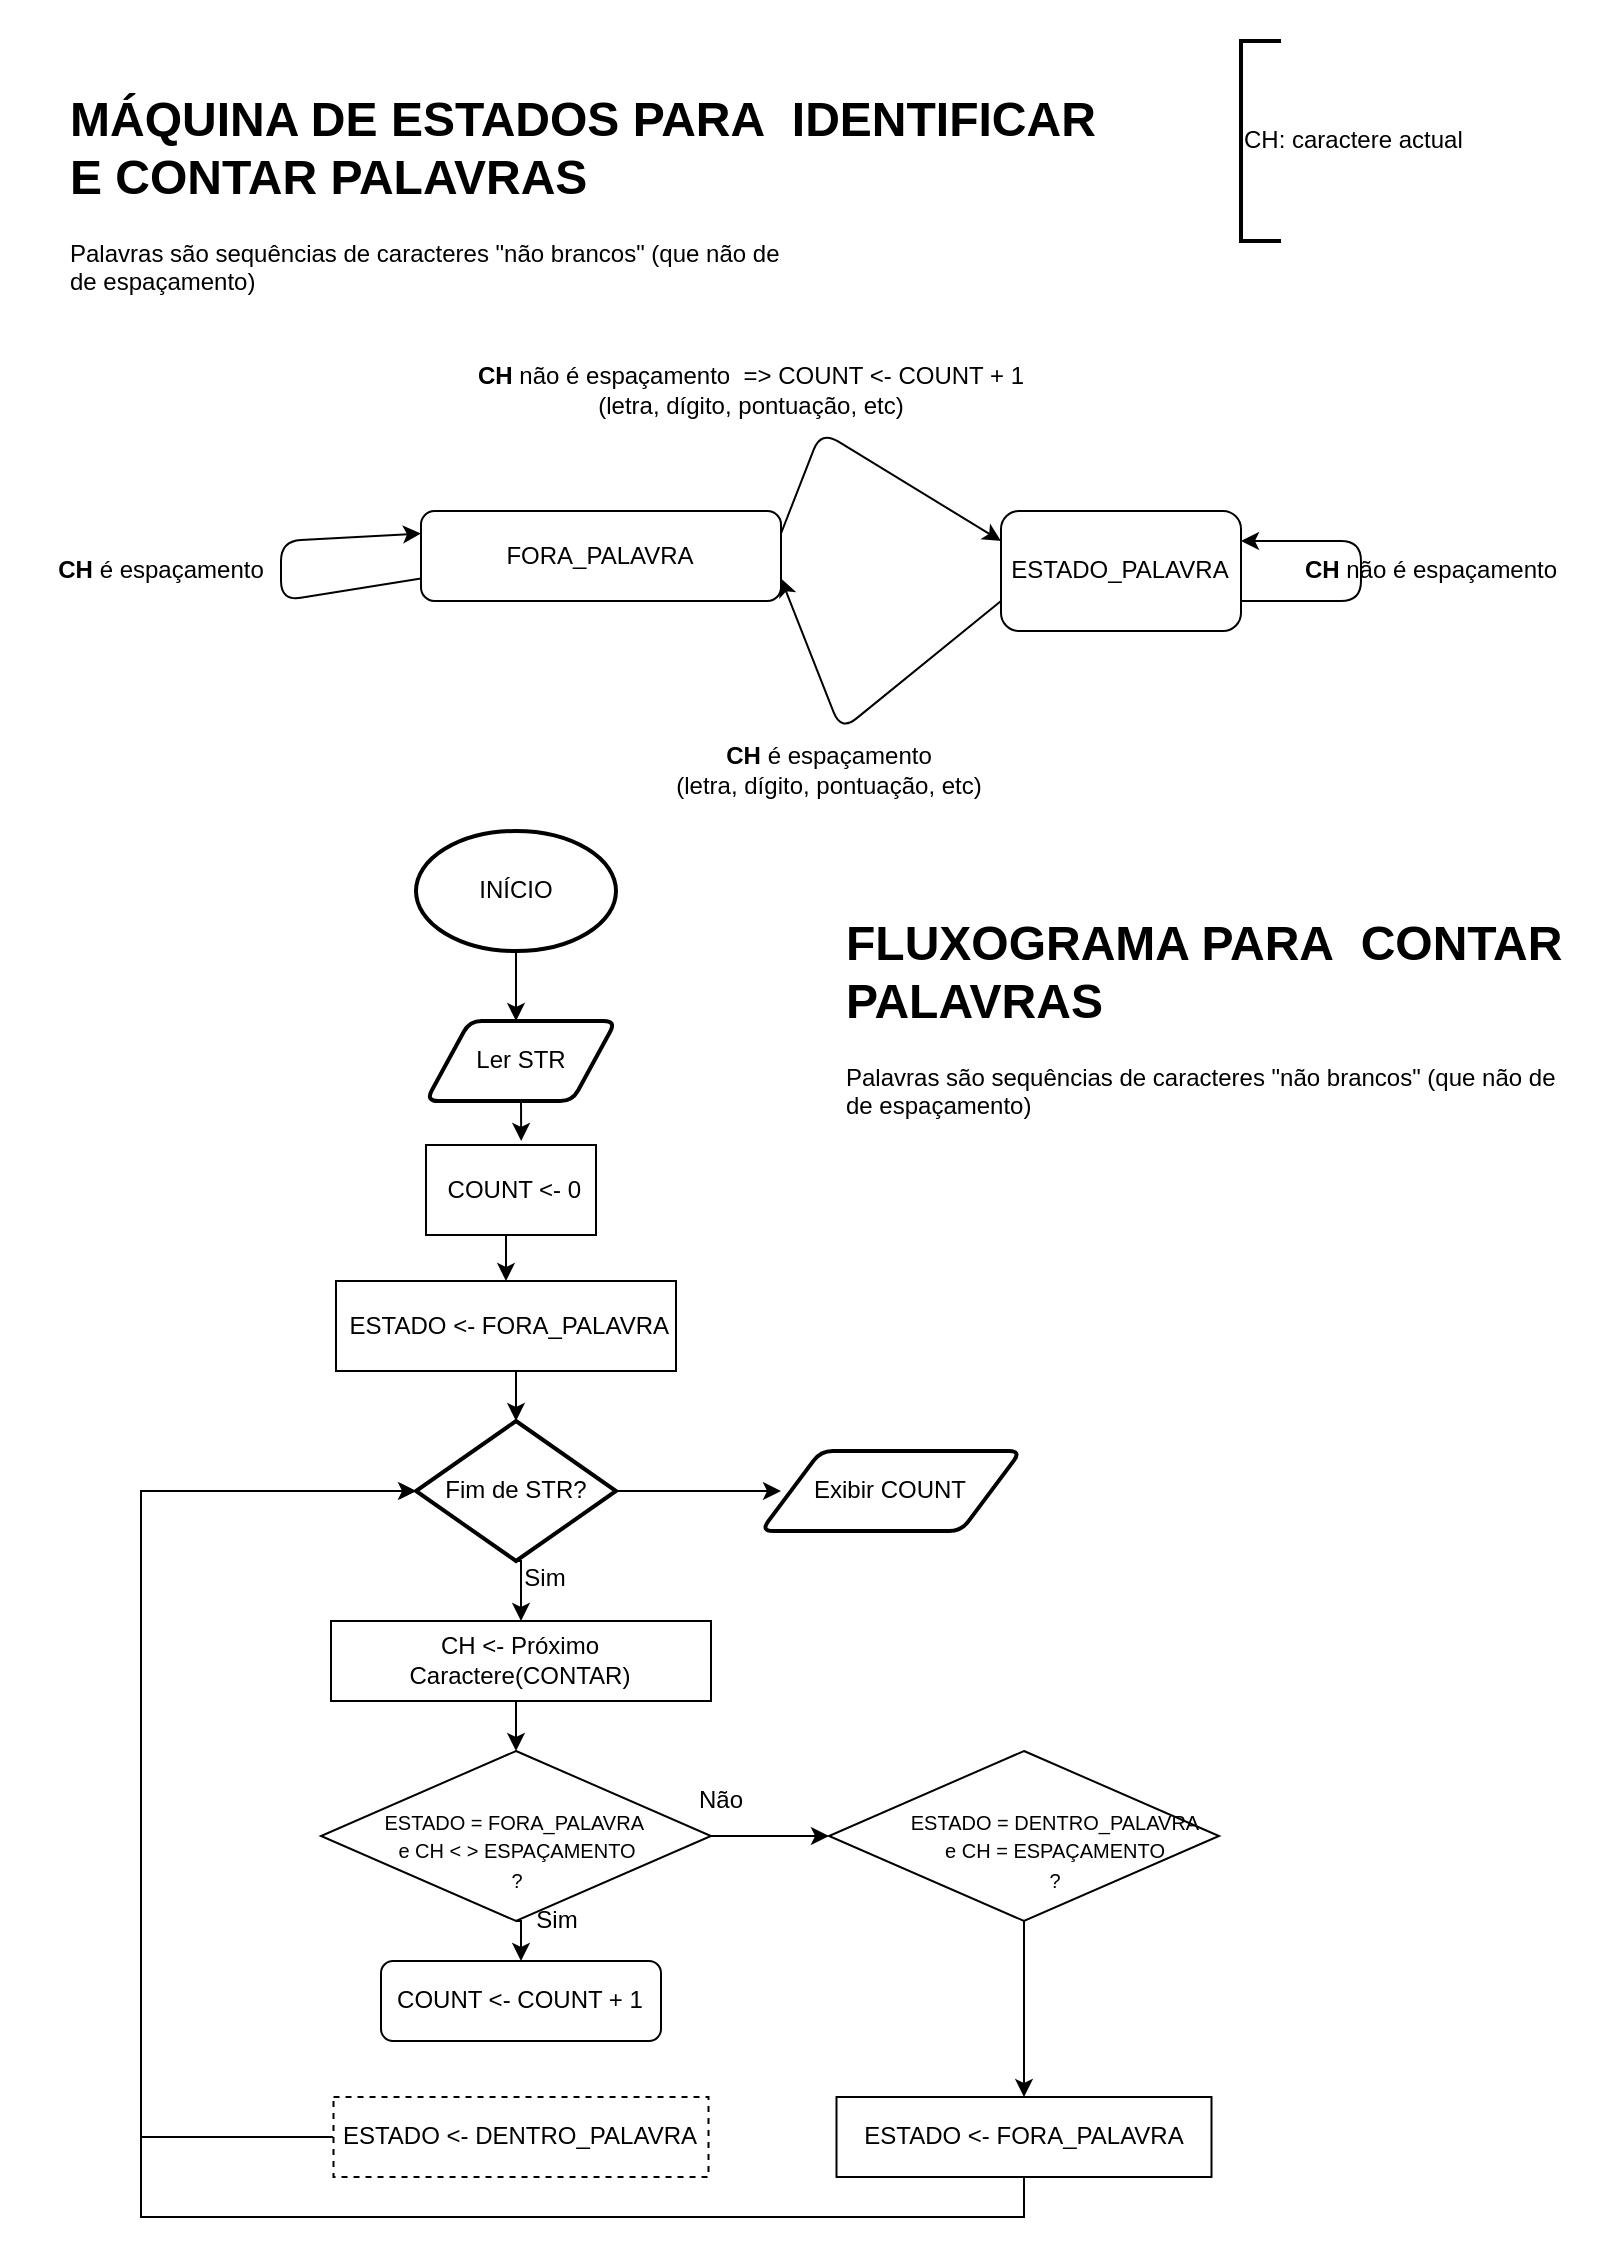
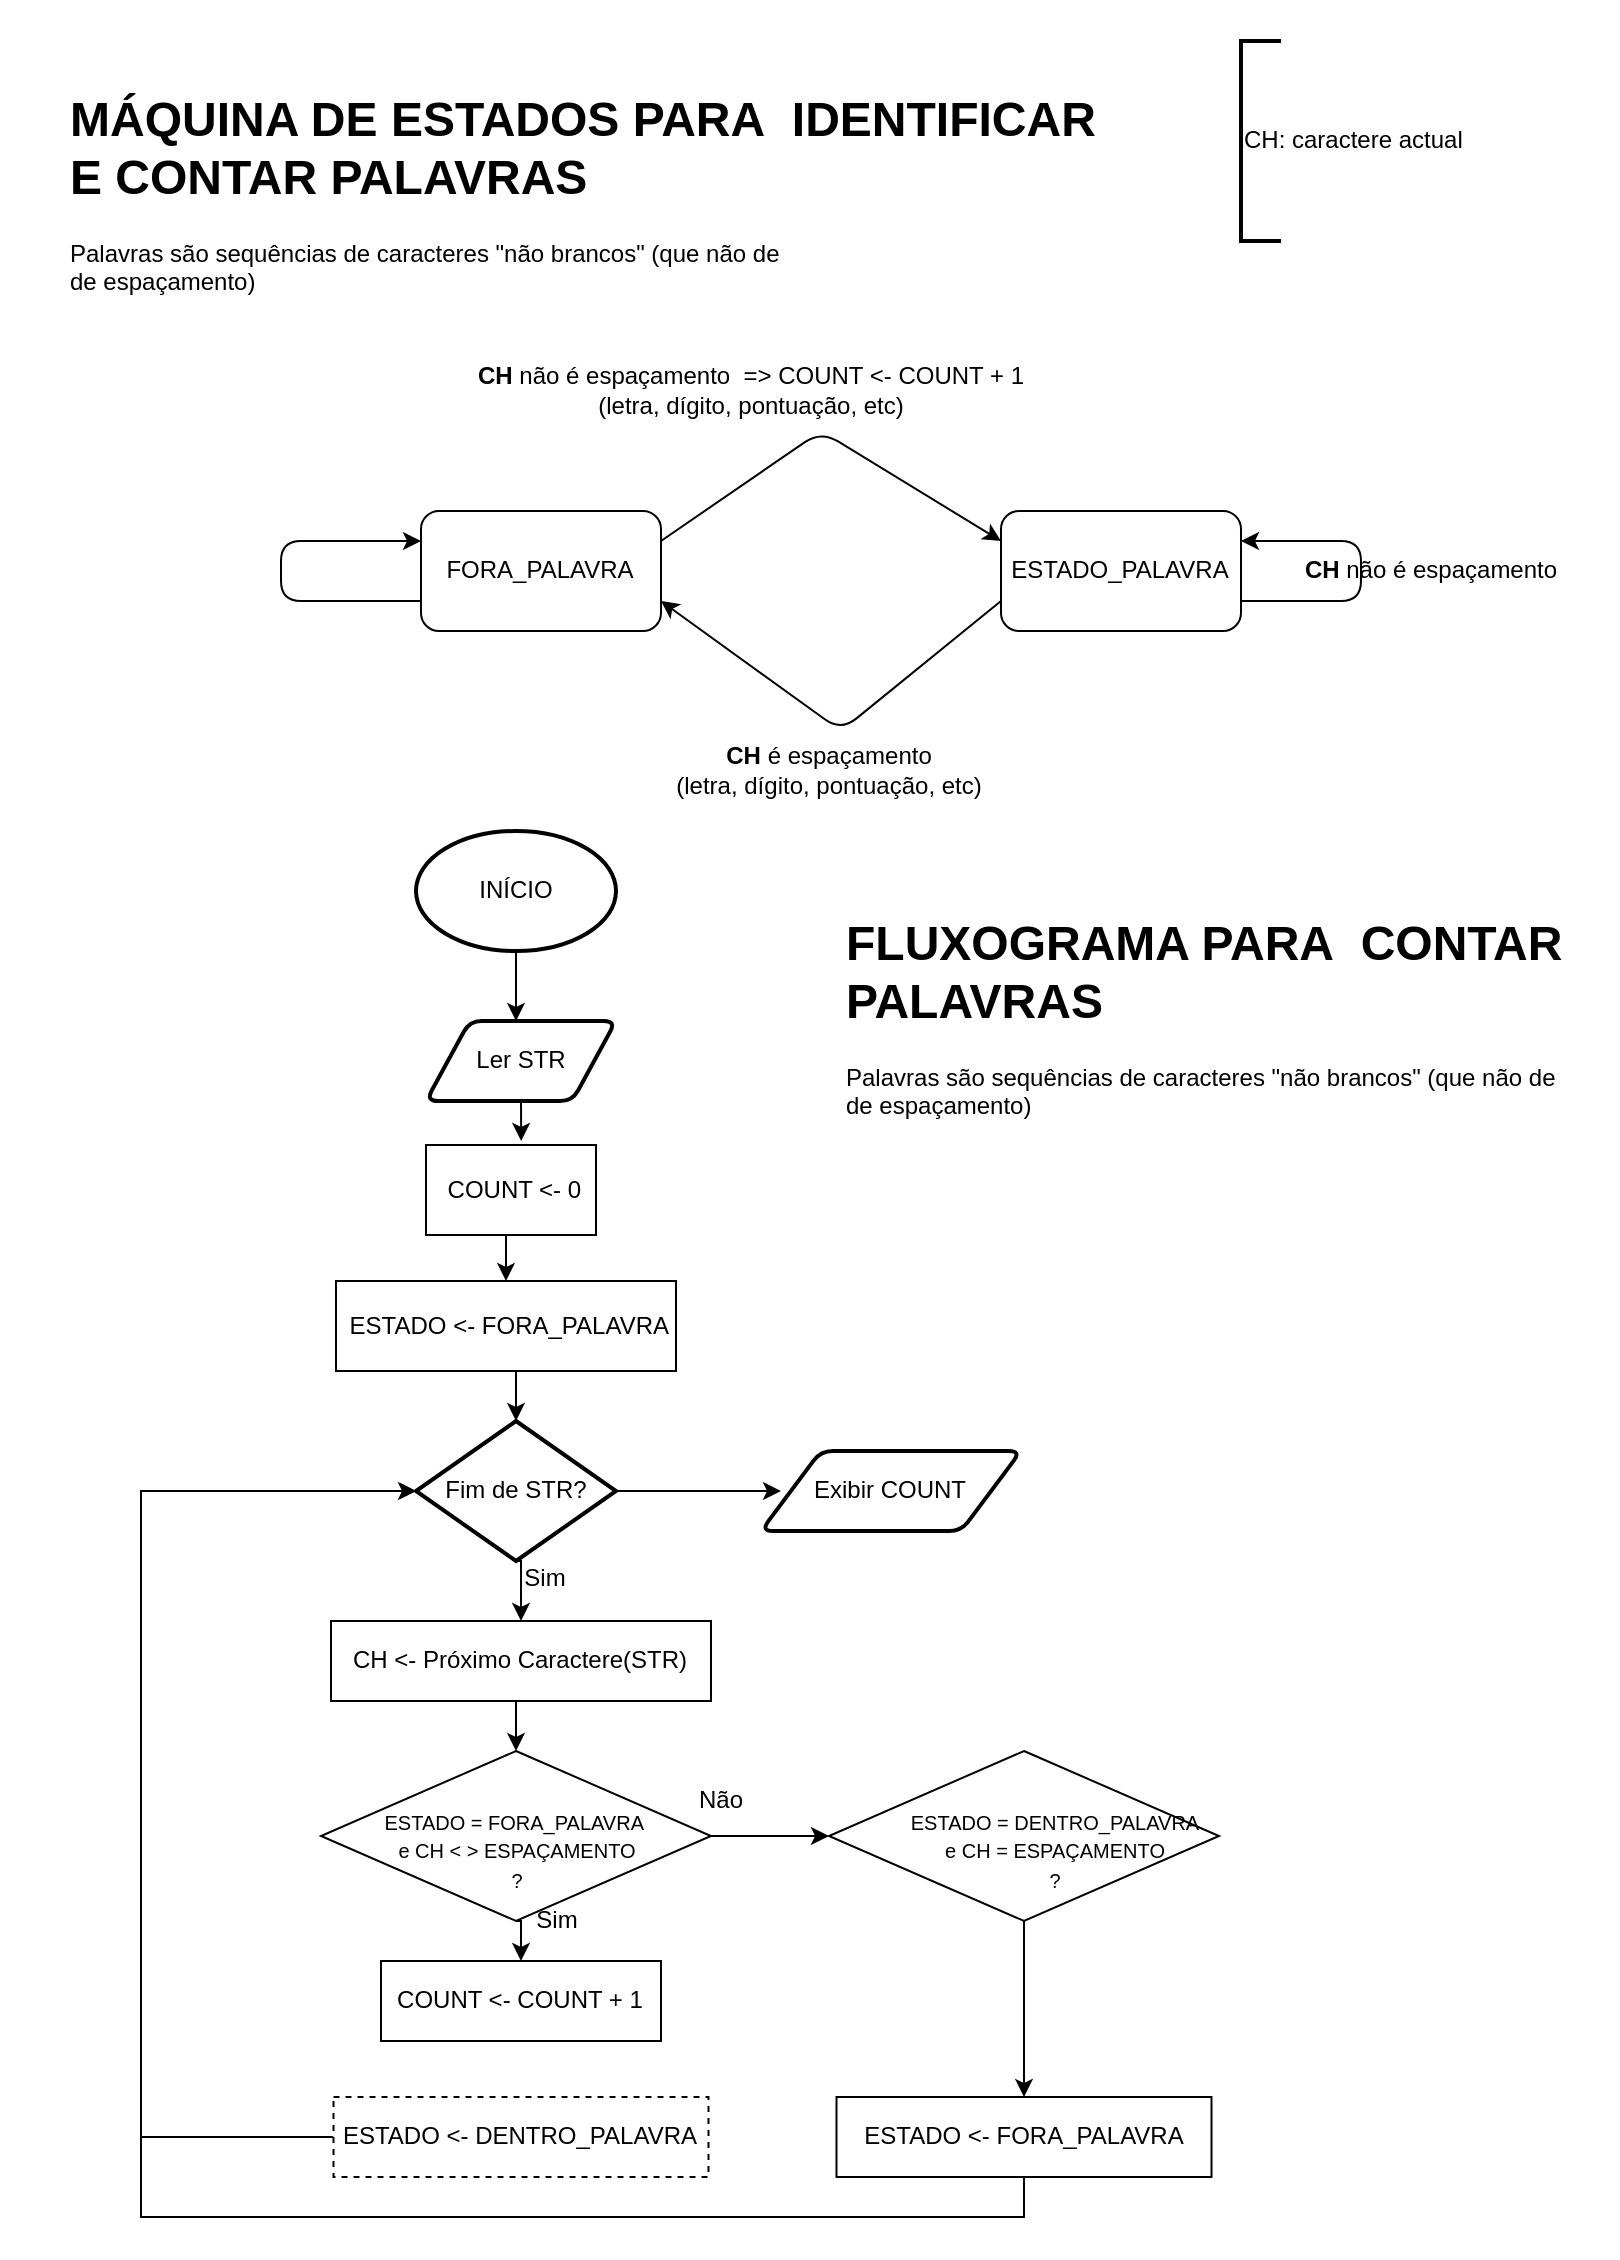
node "FORA_PALAVRA": size 360x90 -> 240x120
node "CH é espaçamento": removed
node "CH <- Próximo Caractere(CONTAR)": label "CH <- Próximo Caractere(CONTAR)" -> "CH <- Próximo Caractere(STR)"
node "COUNT <- COUNT + 1": shape rounded rectangle -> rectangle
